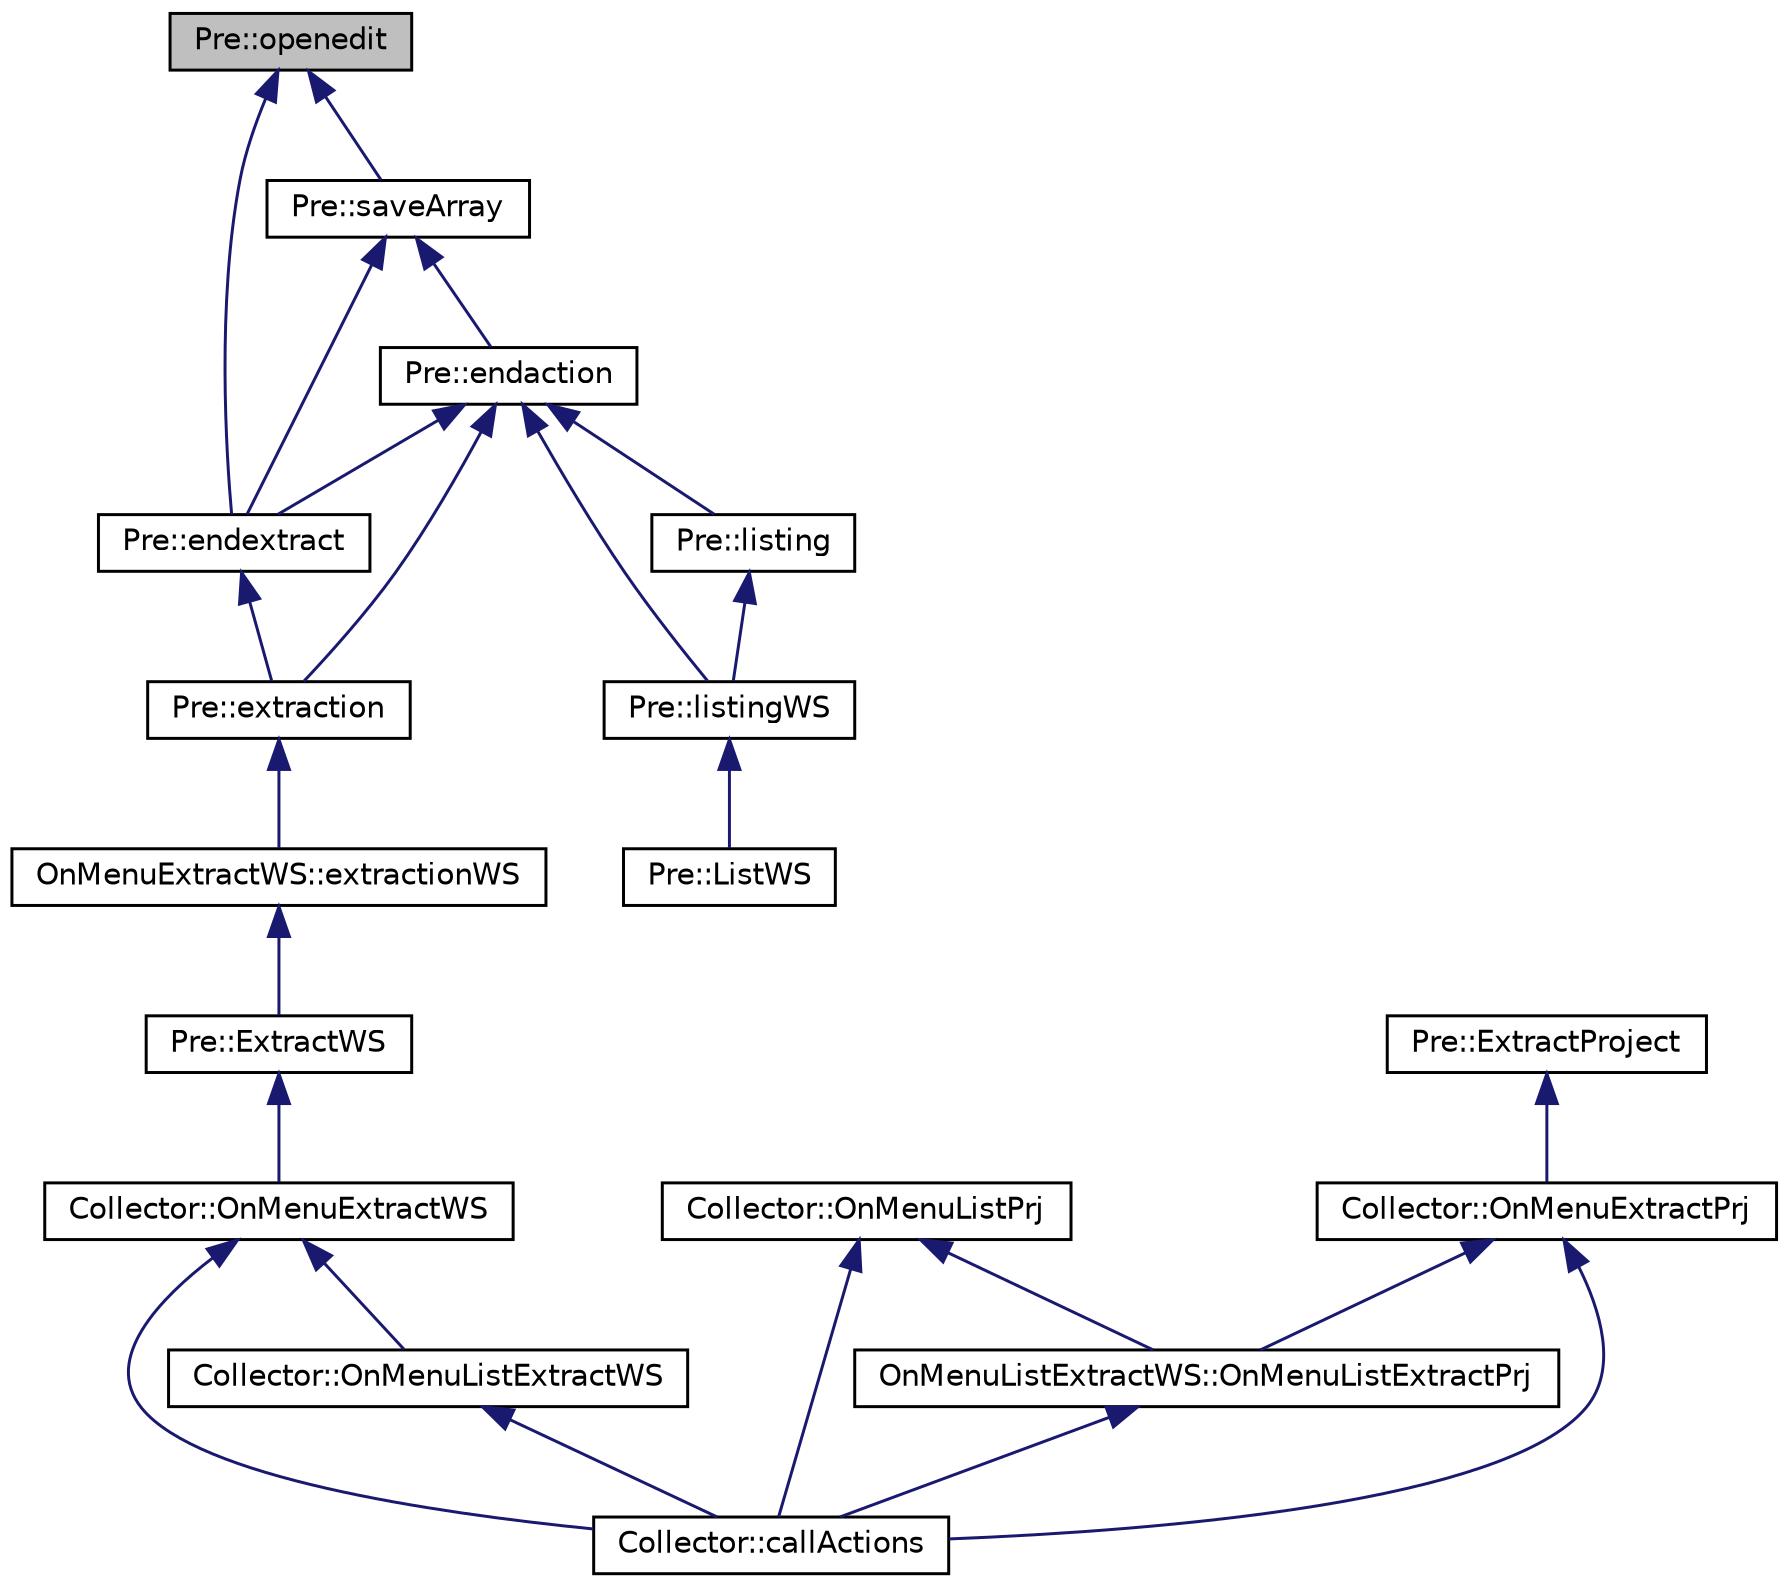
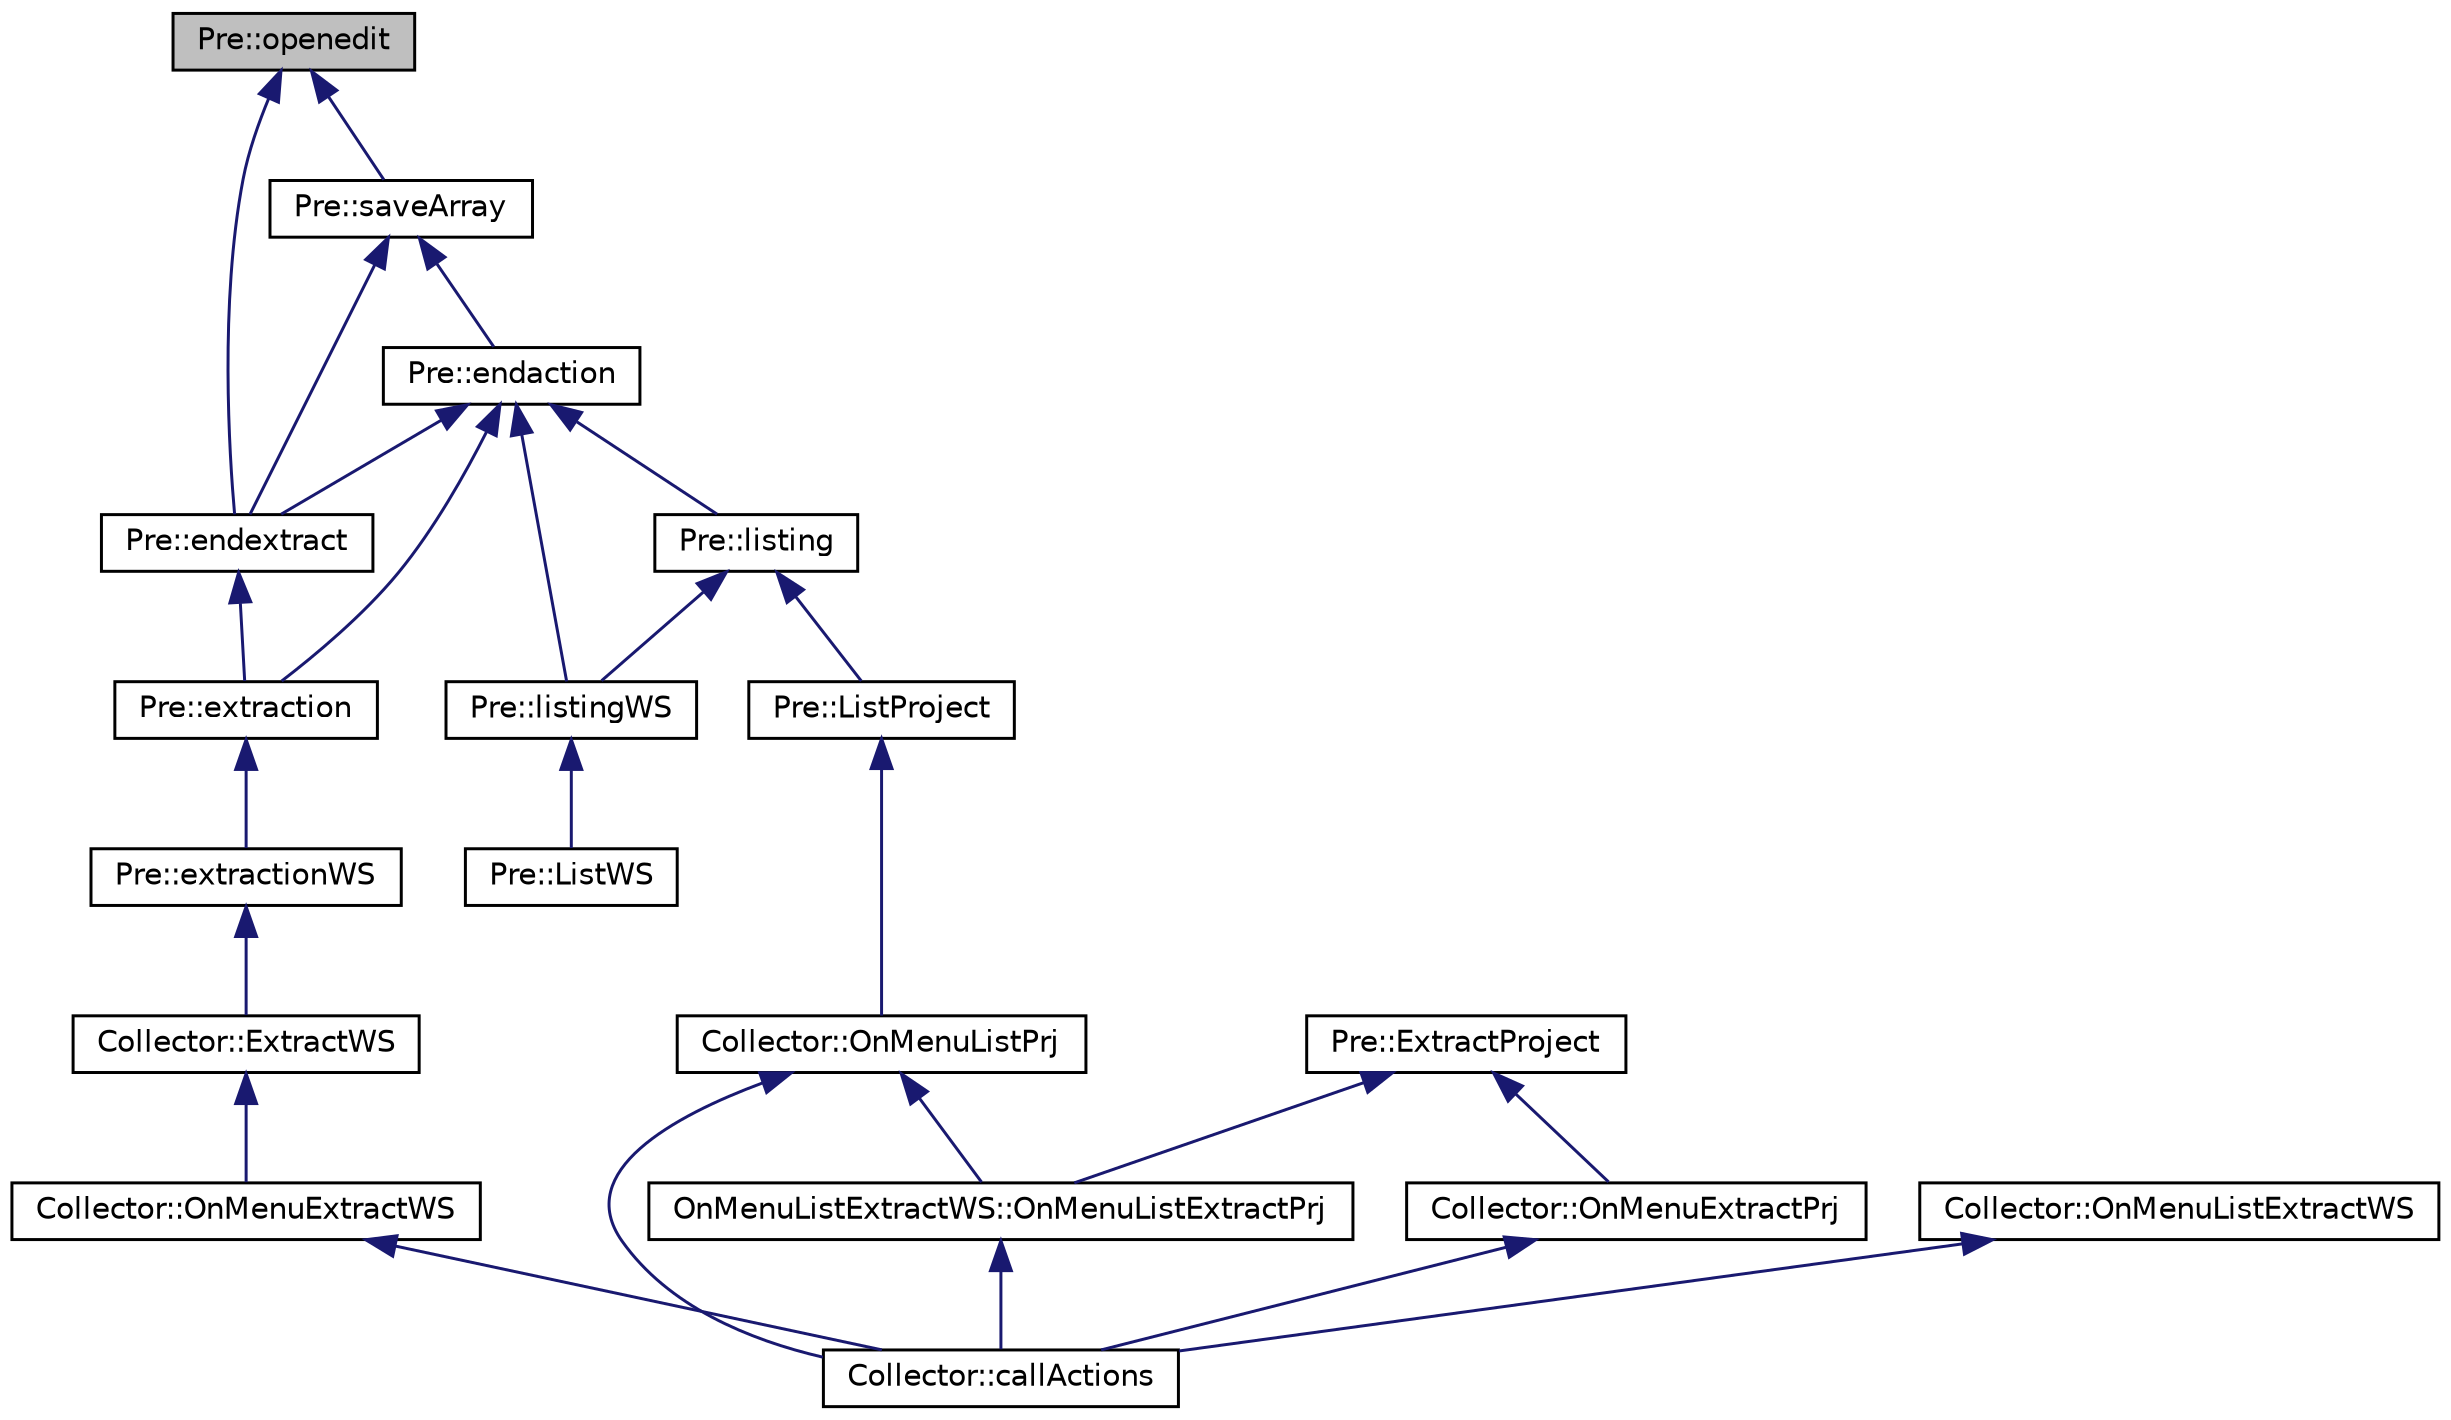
node "Pre::ListProject": added
node "OnMenuExtractWS::extractionWS": label "OnMenuExtractWS::extractionWS" -> "Pre::extractionWS"
node "Pre::ExtractWS": label "Pre::ExtractWS" -> "Collector::ExtractWS"
edge "OnMenuListExtractWS::OnMenuListExtractPrj" -> "Collector::OnMenuExtractPrj": now "OnMenuListExtractWS::OnMenuListExtractPrj" -> "Pre::ExtractProject"
edge "Collector::OnMenuListExtractWS" -> "Collector::OnMenuExtractWS": removed
